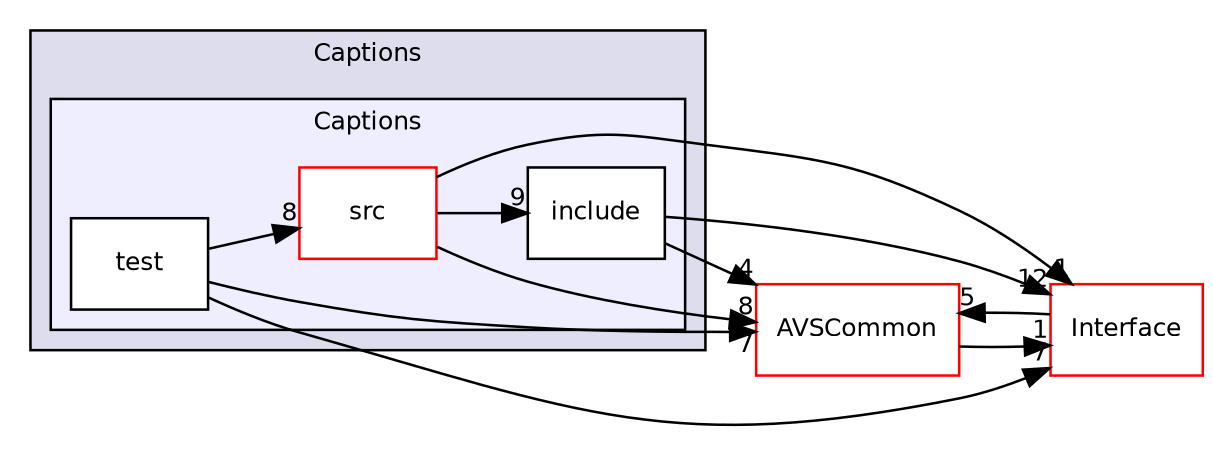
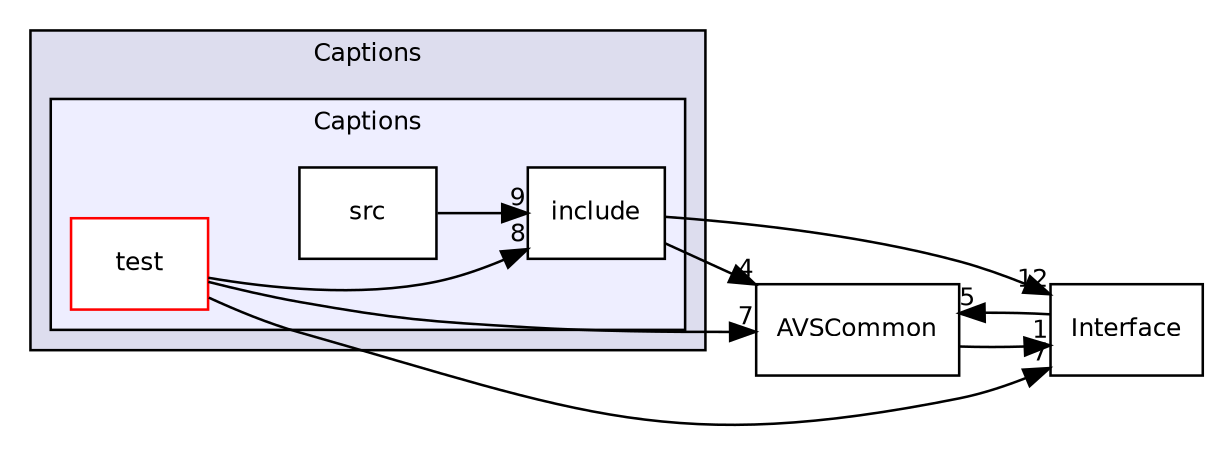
edge "src" -> "Interface": removed
node "src": color red -> black
edge "test" -> "src": now "test" -> "include"
node "test": color black -> red
edge "src" -> "AVSCommon": removed
node "AVSCommon": color red -> black
node "Interface": color red -> black
